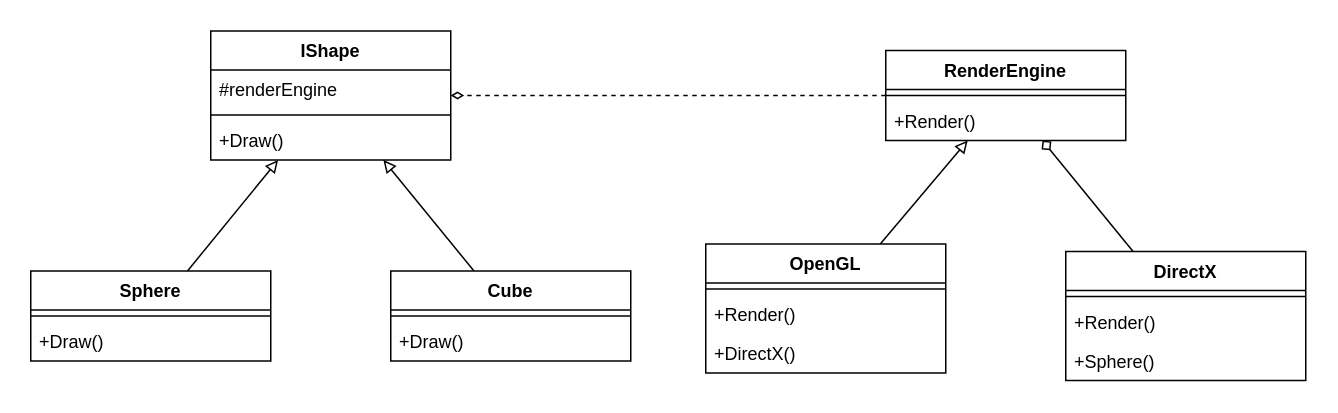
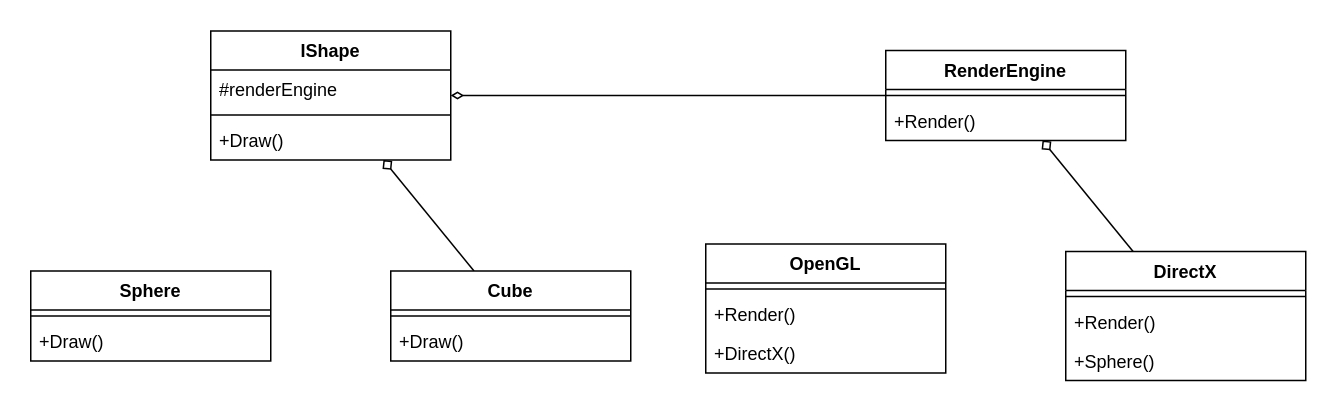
edge "RenderEngine" -> "IShape": style dashed -> solid
edge "Cube" -> "IShape": arrowhead block -> diamond
edge "OpenGL" -> "RenderEngine": removed
edge "Sphere" -> "IShape": removed
